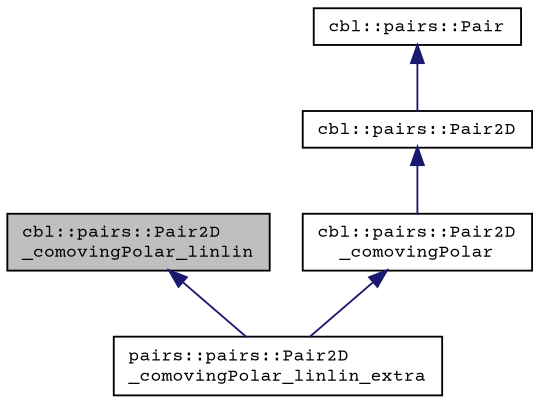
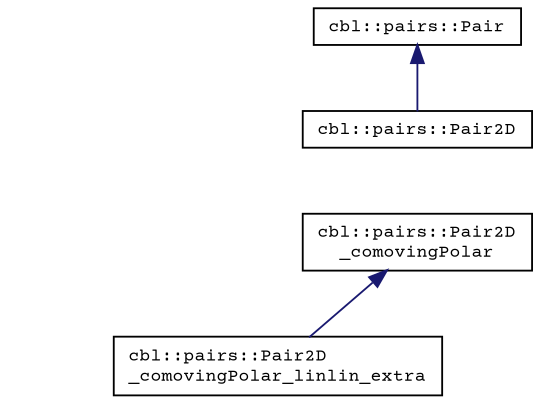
edge "cbl::pairs::Pair2D _comovingPolar" -> "cbl::pairs::Pair2D": removed
node "cbl::pairs::Pair2D _comovingPolar_linlin": removed
node "pairs::pairs::Pair2D _comovingPolar_linlin_extra": label "pairs::pairs::Pair2D _comovingPolar_linlin_extra" -> "cbl::pairs::Pair2D _comovingPolar_linlin_extra"
